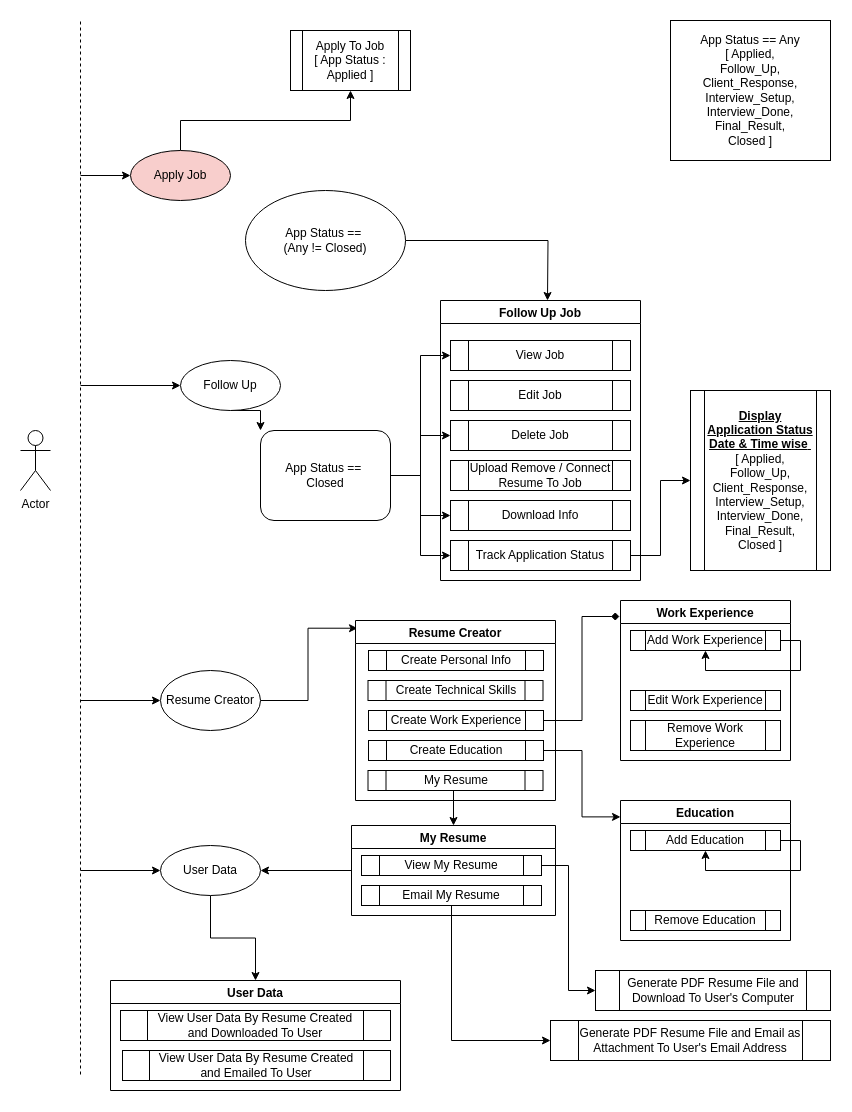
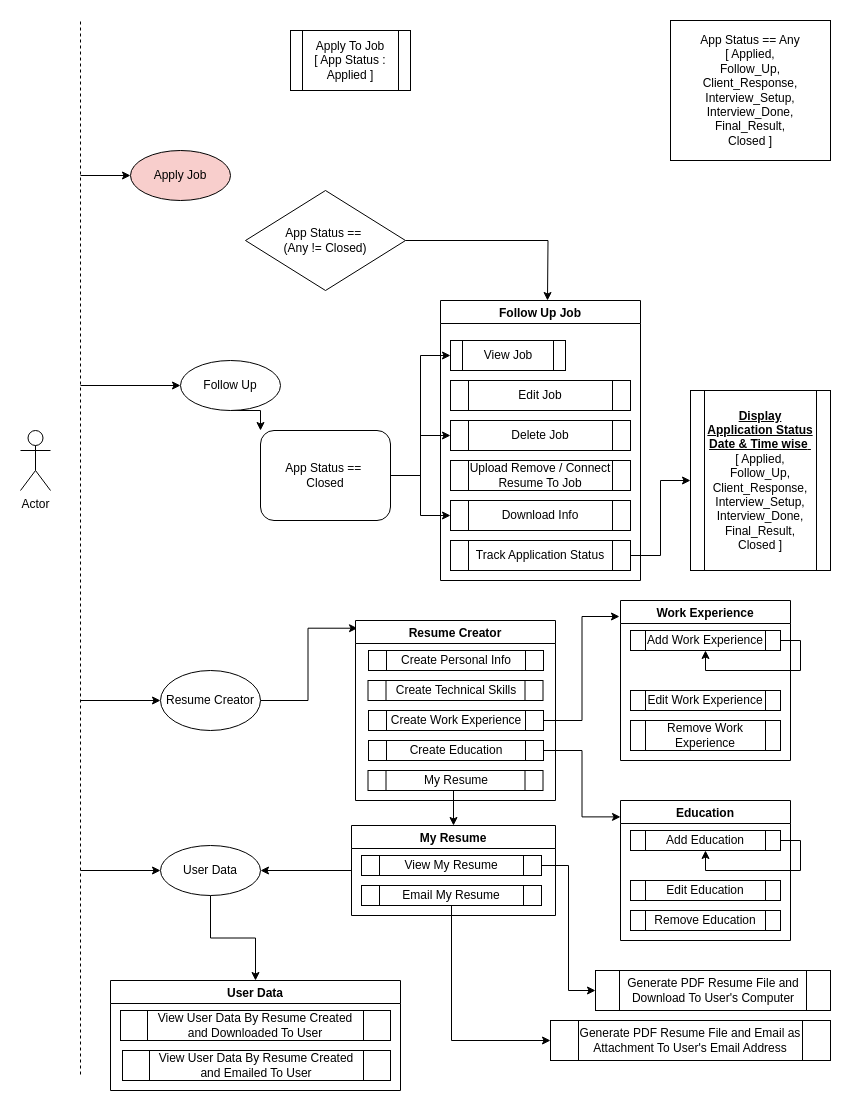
edge "Apply Job" -> "Apply To Job [ App Status : Applied ]": removed
node "App Status == (Any != Closed)": shape ellipse -> diamond
node "View Job": size 180x30 -> 115x30
edge "App Status == Closed" -> "Track Application Status": removed
edge "Create Work Experience" -> "Work Experience": arrowhead diamond -> classic
node "Edit Education": added
